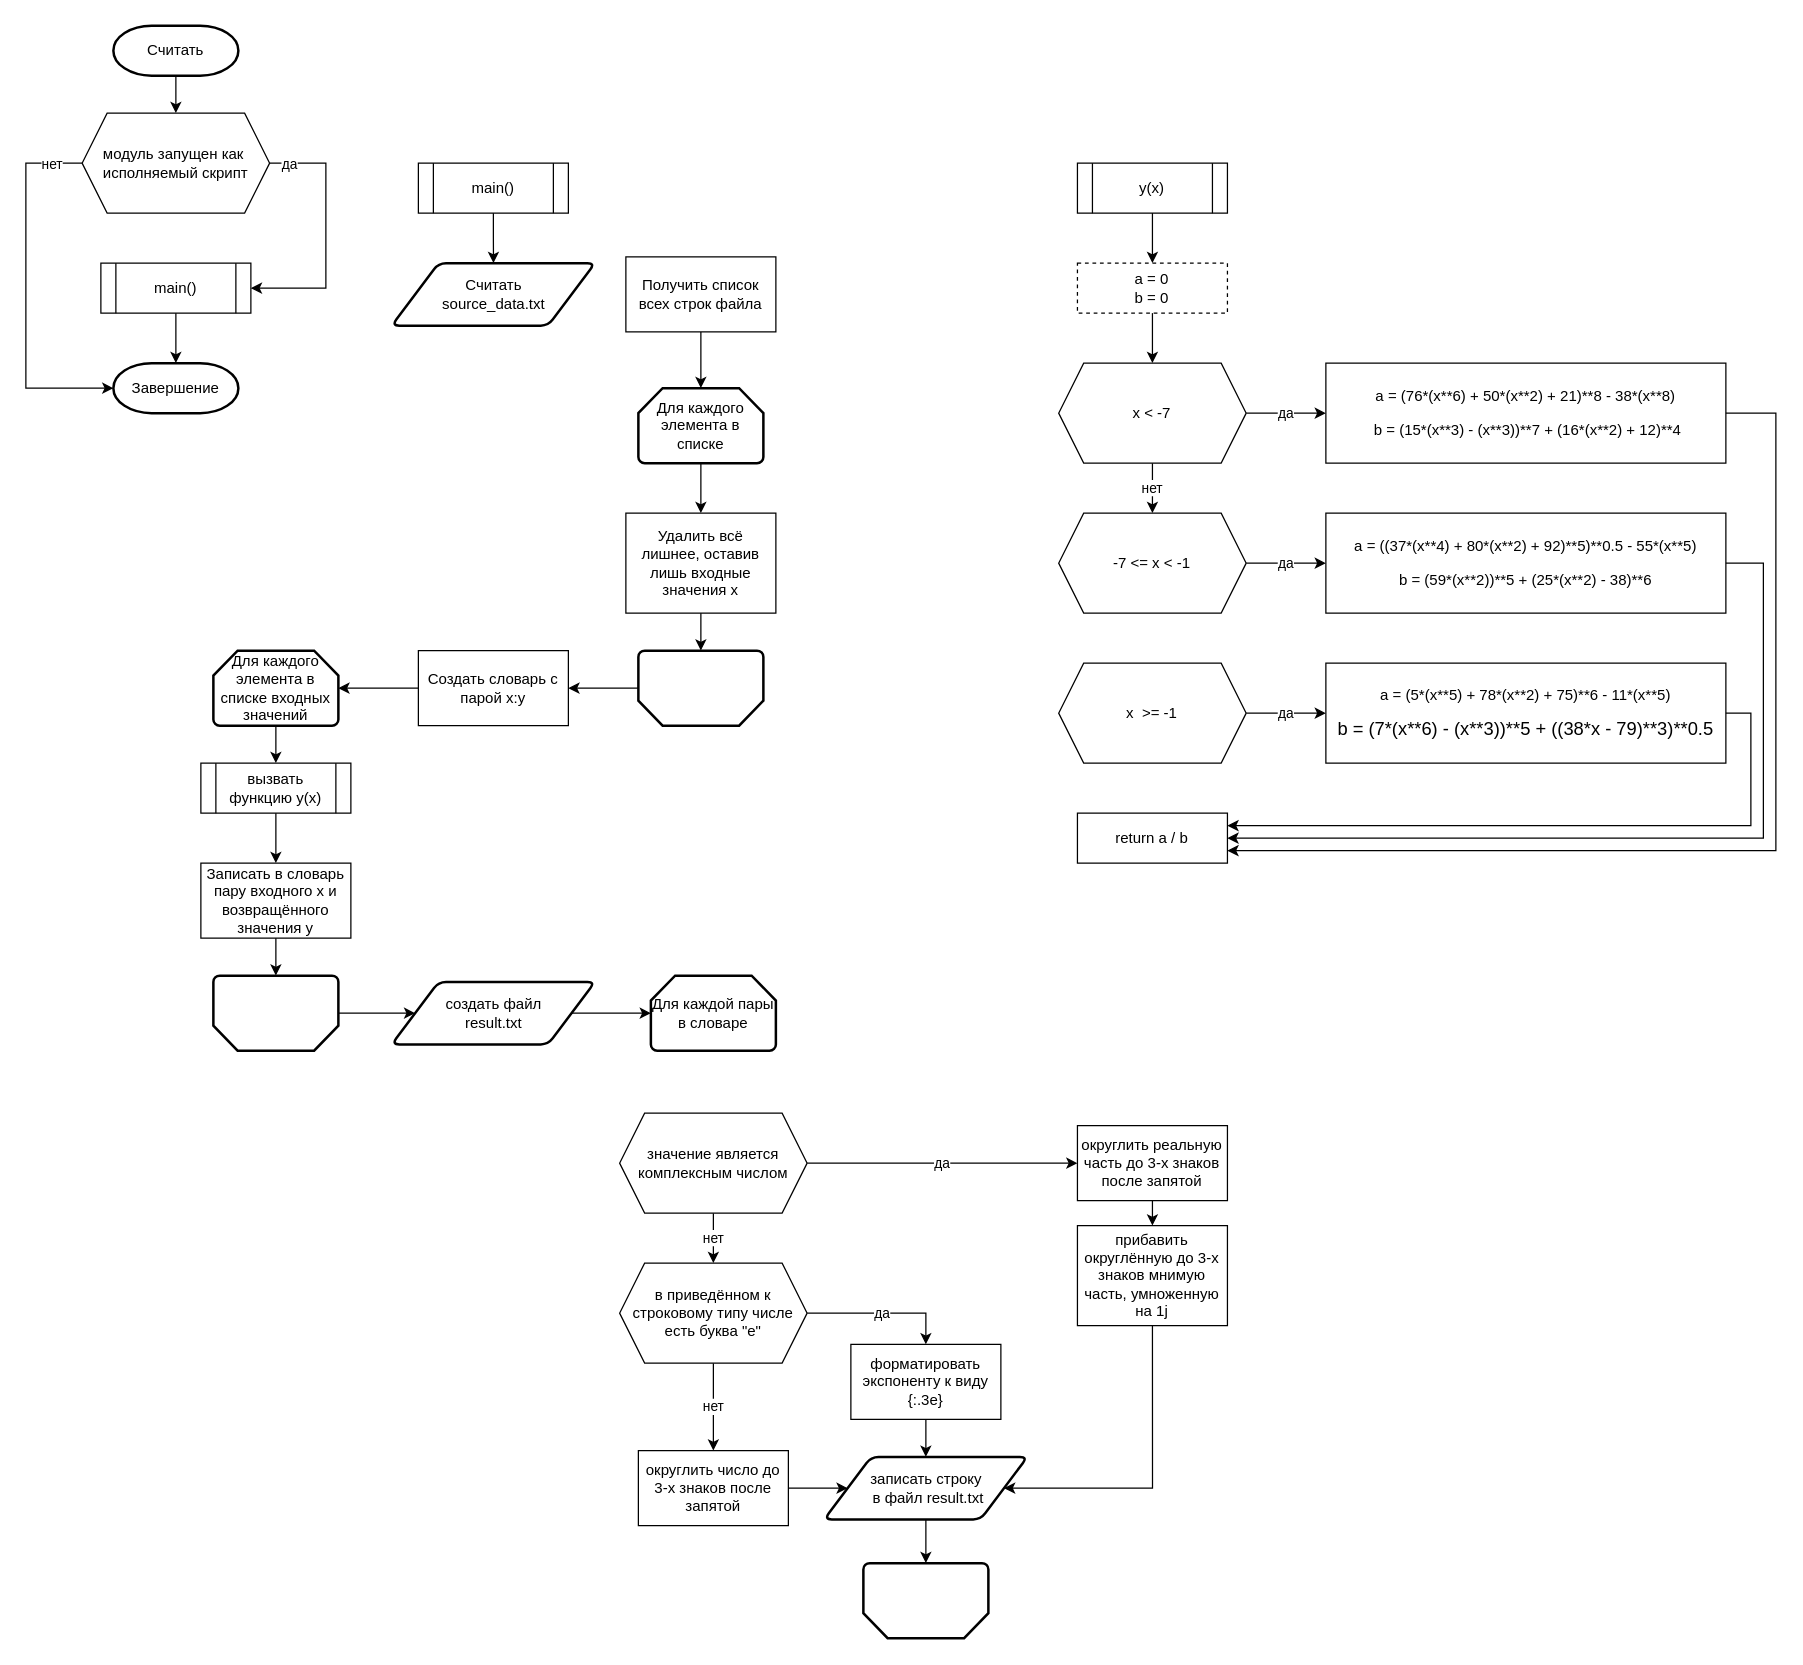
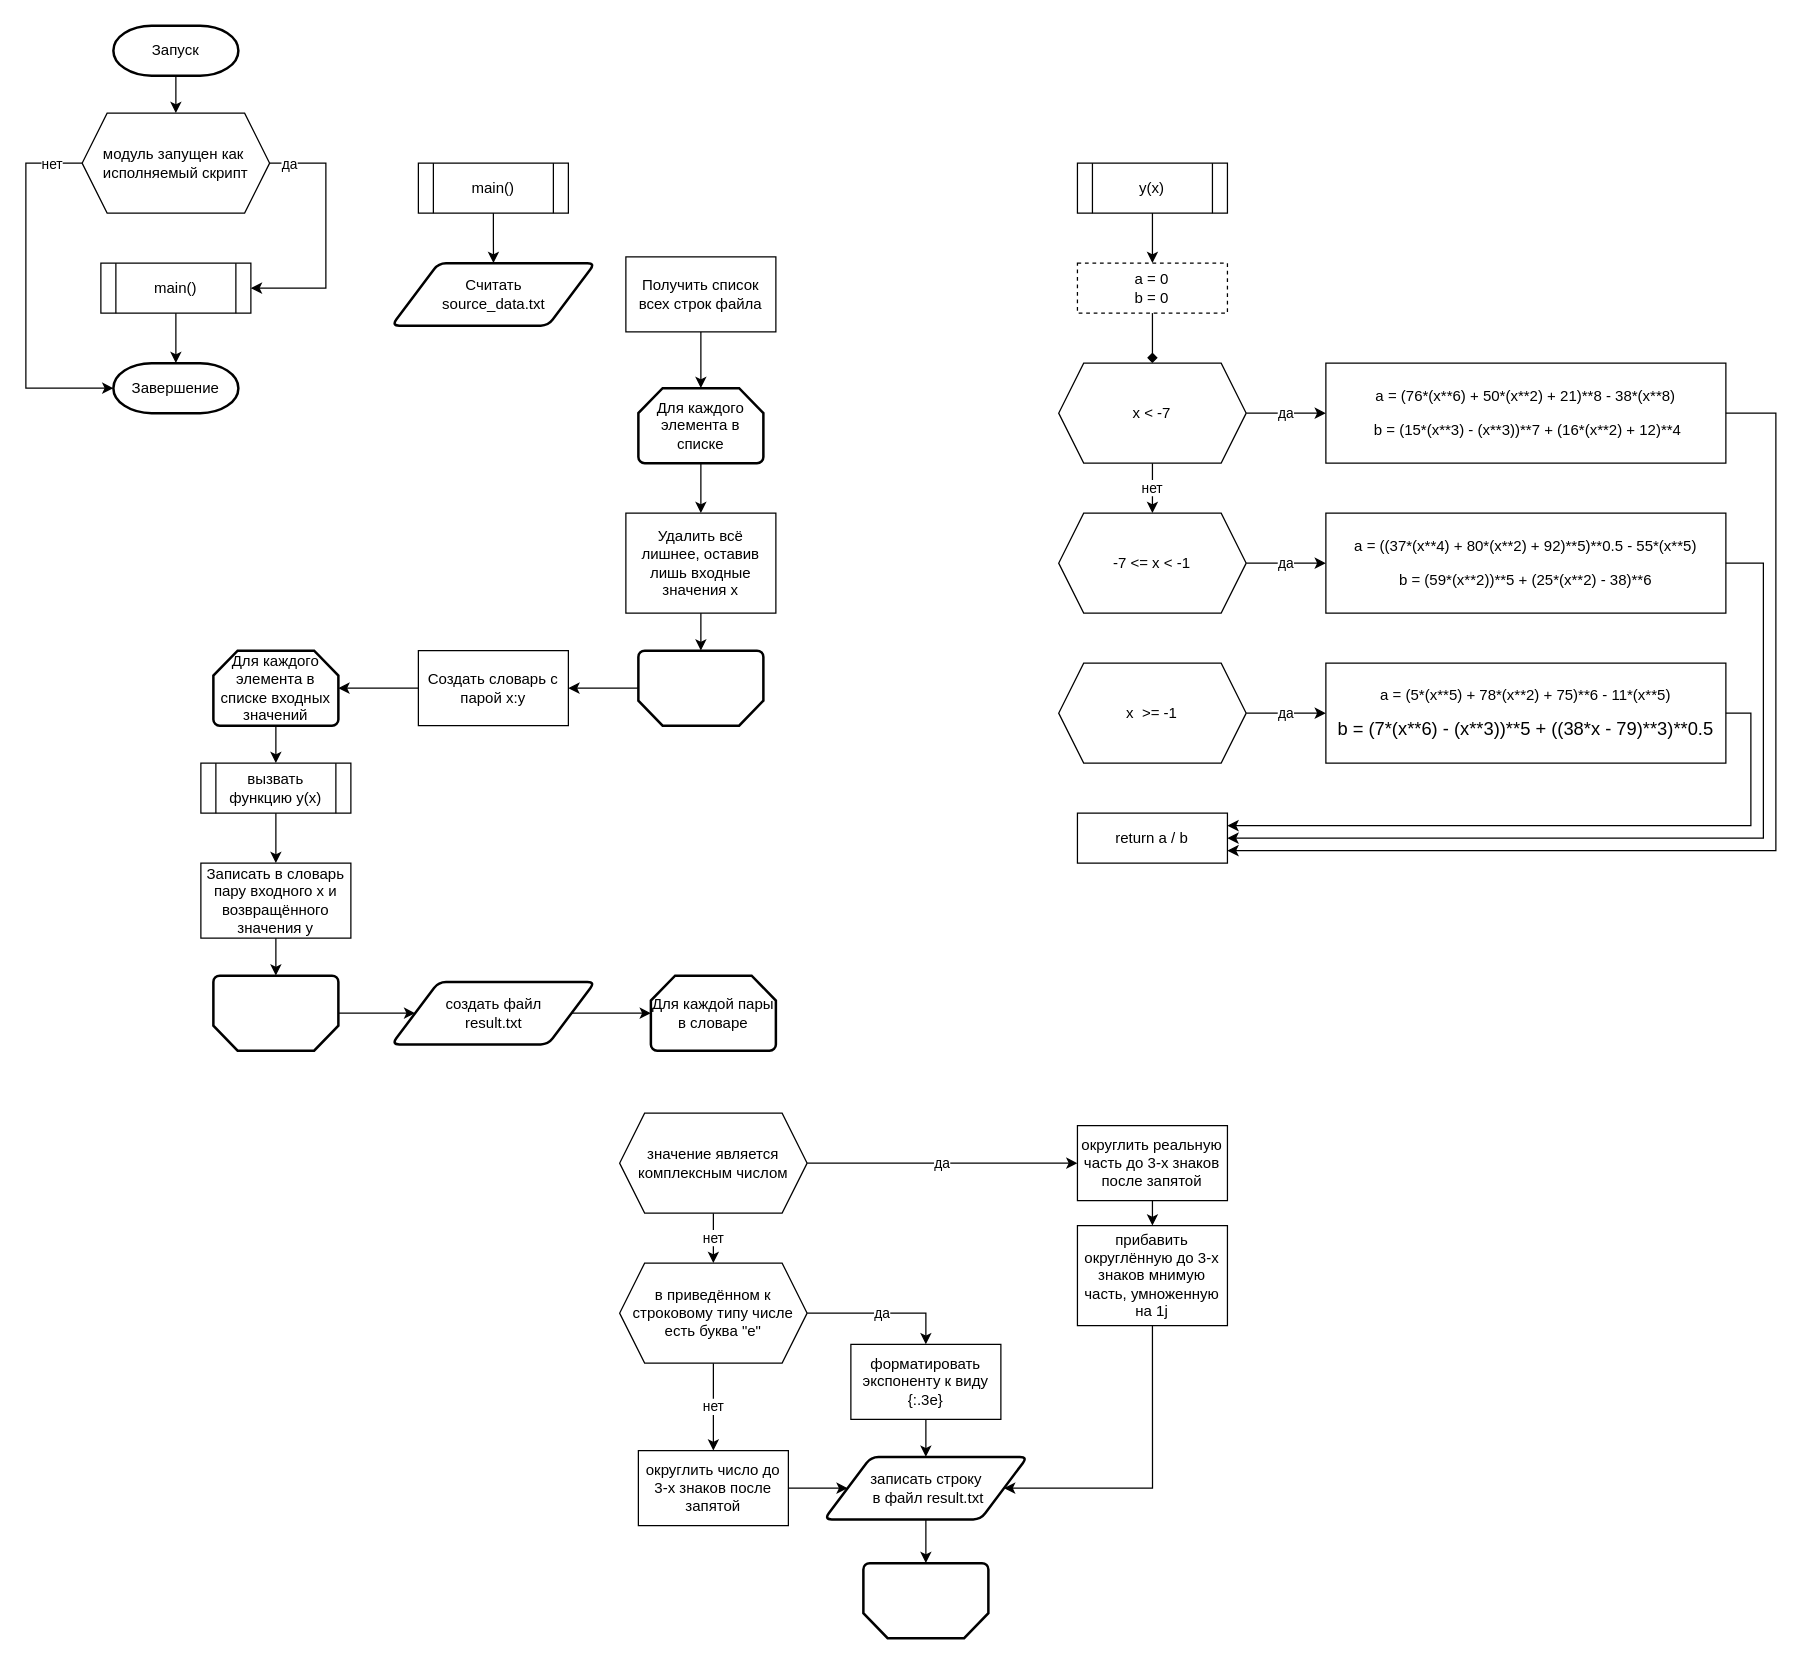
node "Считать": label "Считать" -> "Запуск"
edge "a = 0 b = 0" -> "x < -7": arrowhead classic -> diamond
